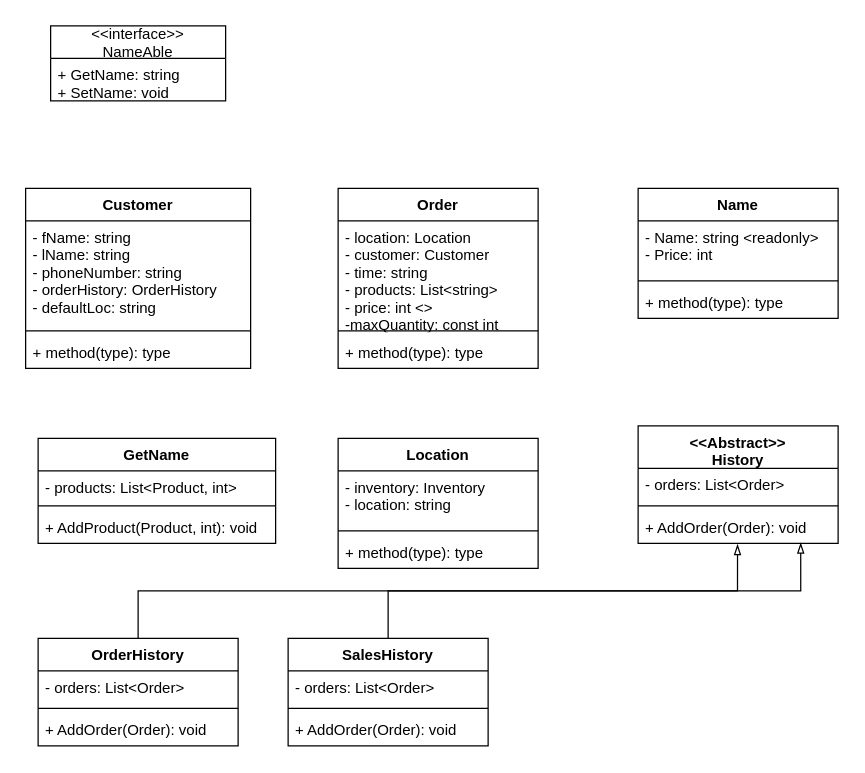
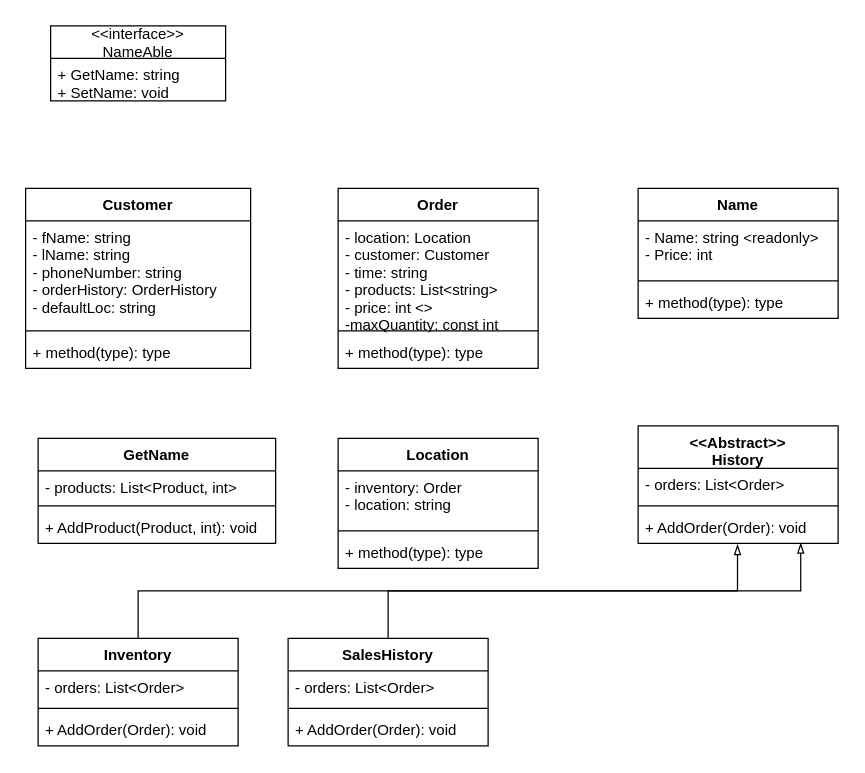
node "- inventory: Inventory - location: string": label "- inventory: Inventory - location: string" -> "- inventory: Order - location: string"
node "OrderHistory": label "OrderHistory" -> "Inventory"
